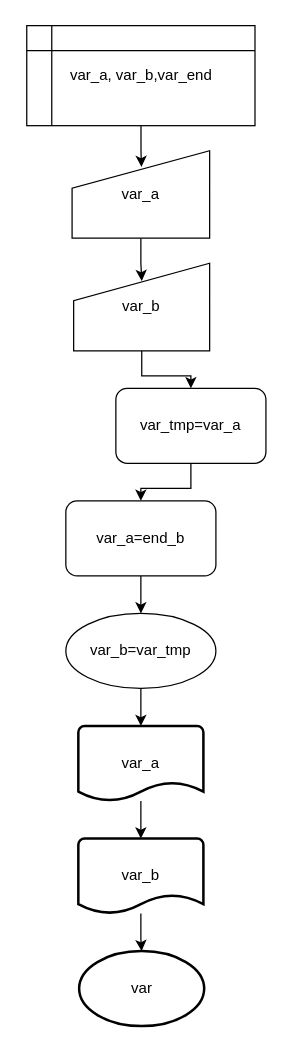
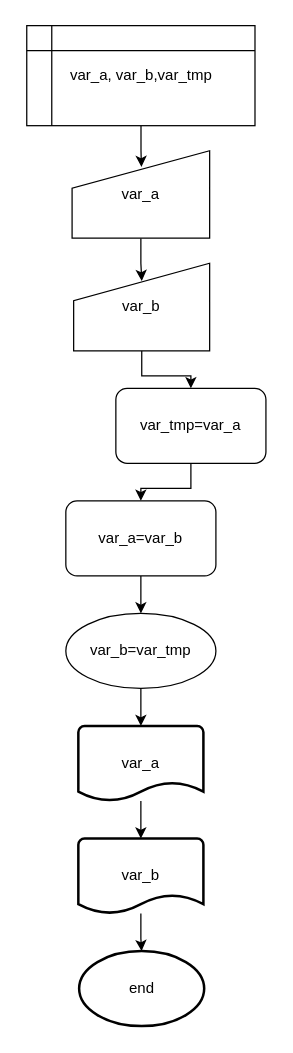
node "var_a, var_b,var_end": label "var_a, var_b,var_end" -> "var_a, var_b,var_tmp"
node "var_a=end_b": label "var_a=end_b" -> "var_a=var_b"
node "var": label "var" -> "end"
